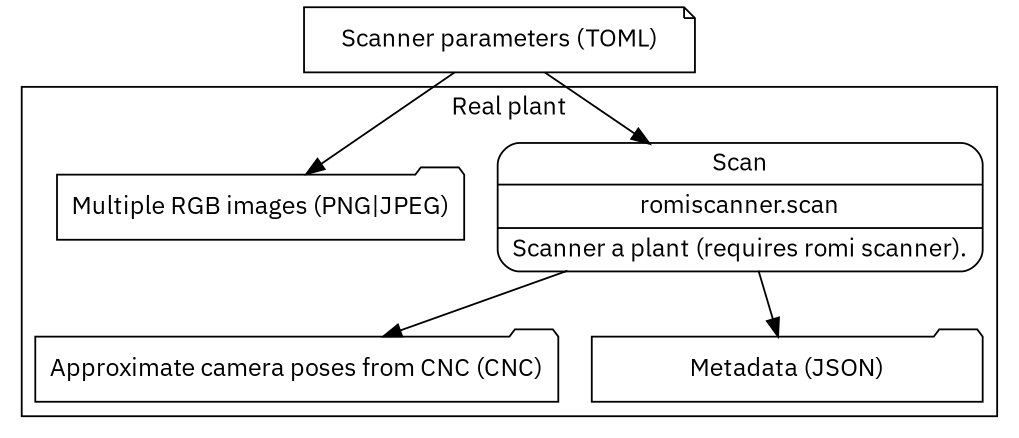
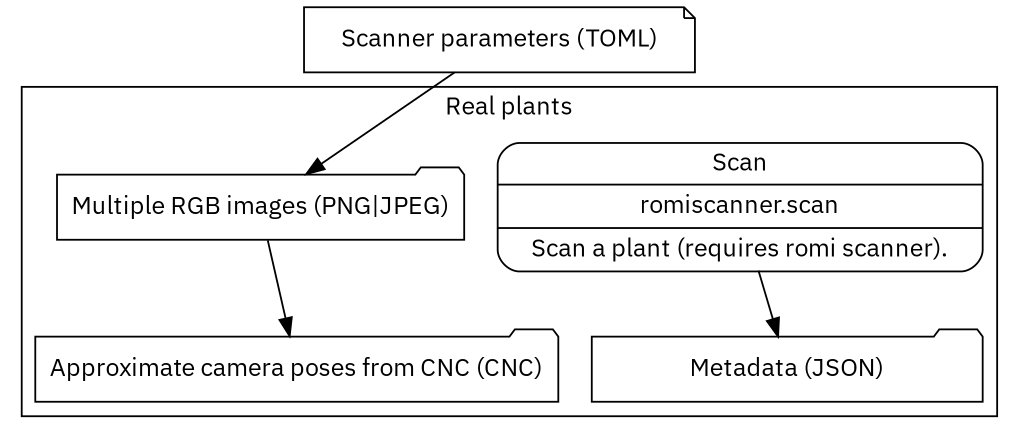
edge "Scanner parameters (TOML)" -> "Scan": removed
cluster "Real plant": label "Real plant" -> "Real plants"
node "Scan": text "Scanner a plant (requires romi scanner)." -> "Scan a plant (requires romi scanner)."
edge "Scan" -> "Approximate camera poses from CNC (CNC)": now "Multiple RGB images (PNG|JPEG)" -> "Approximate camera poses from CNC (CNC)"
